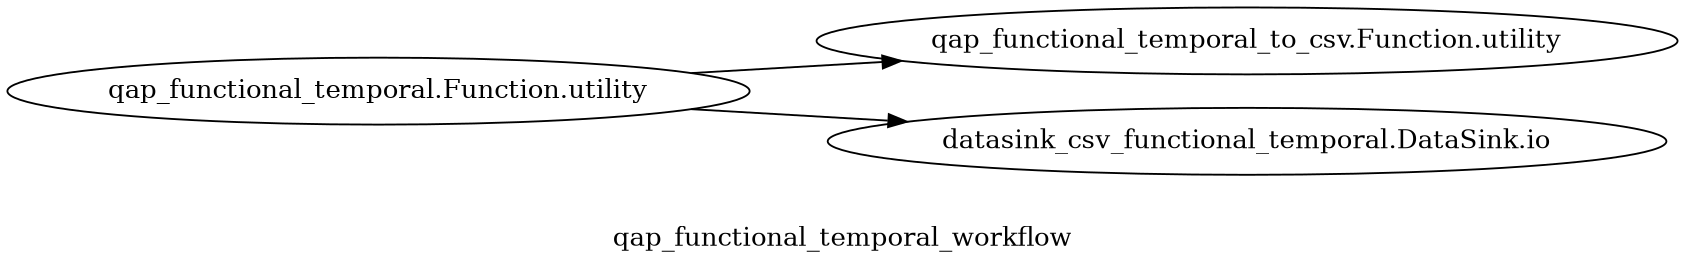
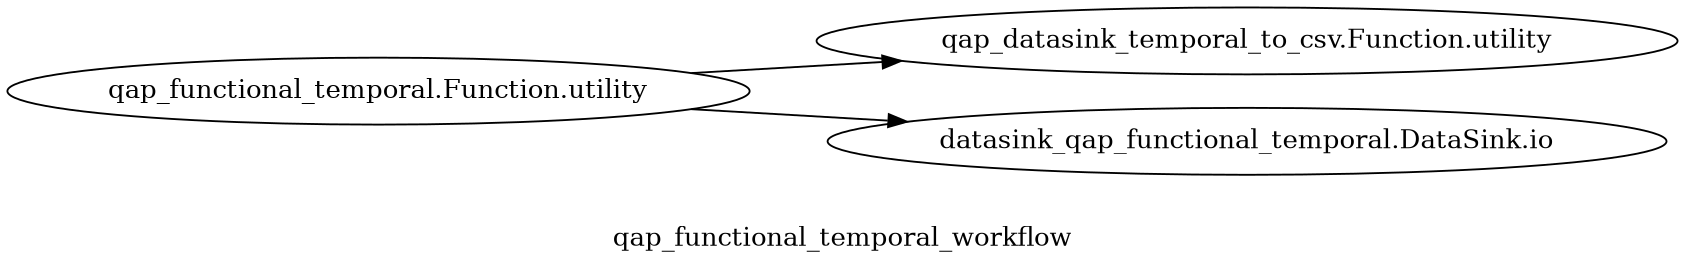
node "qap_functional_temporal_to_csv.Function.utility": label "qap_functional_temporal_to_csv.Function.utility" -> "qap_datasink_temporal_to_csv.Function.utility"
node "datasink_csv_functional_temporal.DataSink.io": label "datasink_csv_functional_temporal.DataSink.io" -> "datasink_qap_functional_temporal.DataSink.io"
